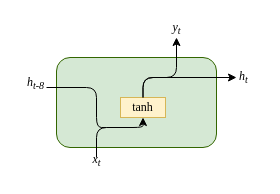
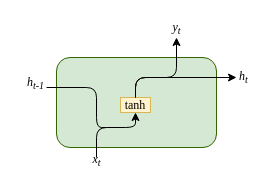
node "ht-8": label "ht-8" -> "ht-1"
node "tanh": size 45x20 -> 30x15
